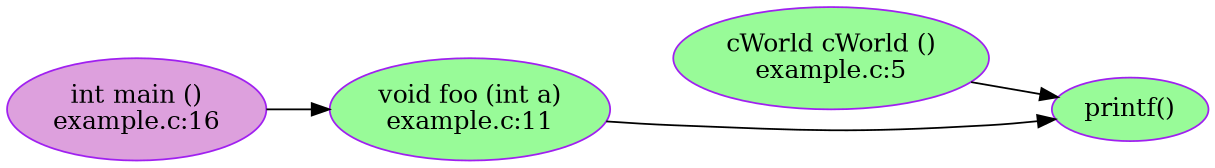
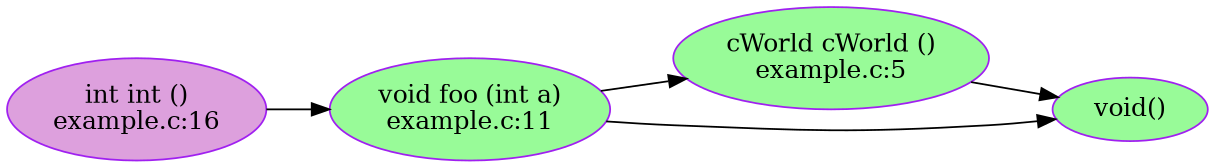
edge "void foo (int a) example.c:11" -> "cWorld cWorld () example.c:5": added
node "int main () example.c:16": label "int main () example.c:16" -> "int int () example.c:16"
node "printf()": label "printf()" -> "void()"
